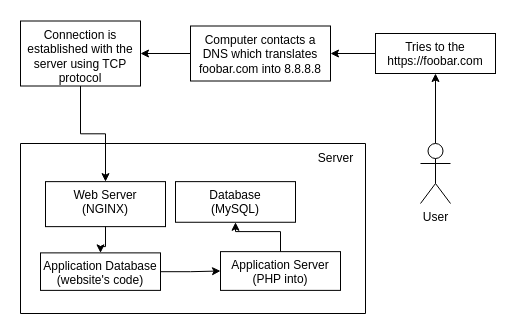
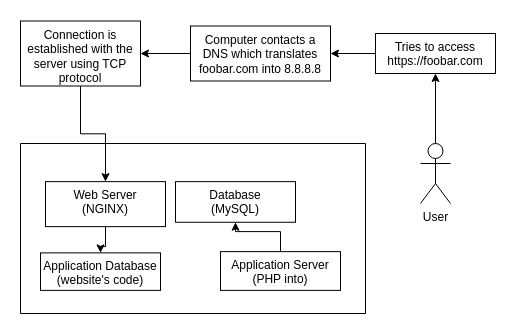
node "Tries to the https://foobar.com": label "Tries to the https://foobar.com" -> "Tries to access https://foobar.com"
node "Server": removed
edge "Application Database (website's code)" -> "Application Server (PHP into)": removed
